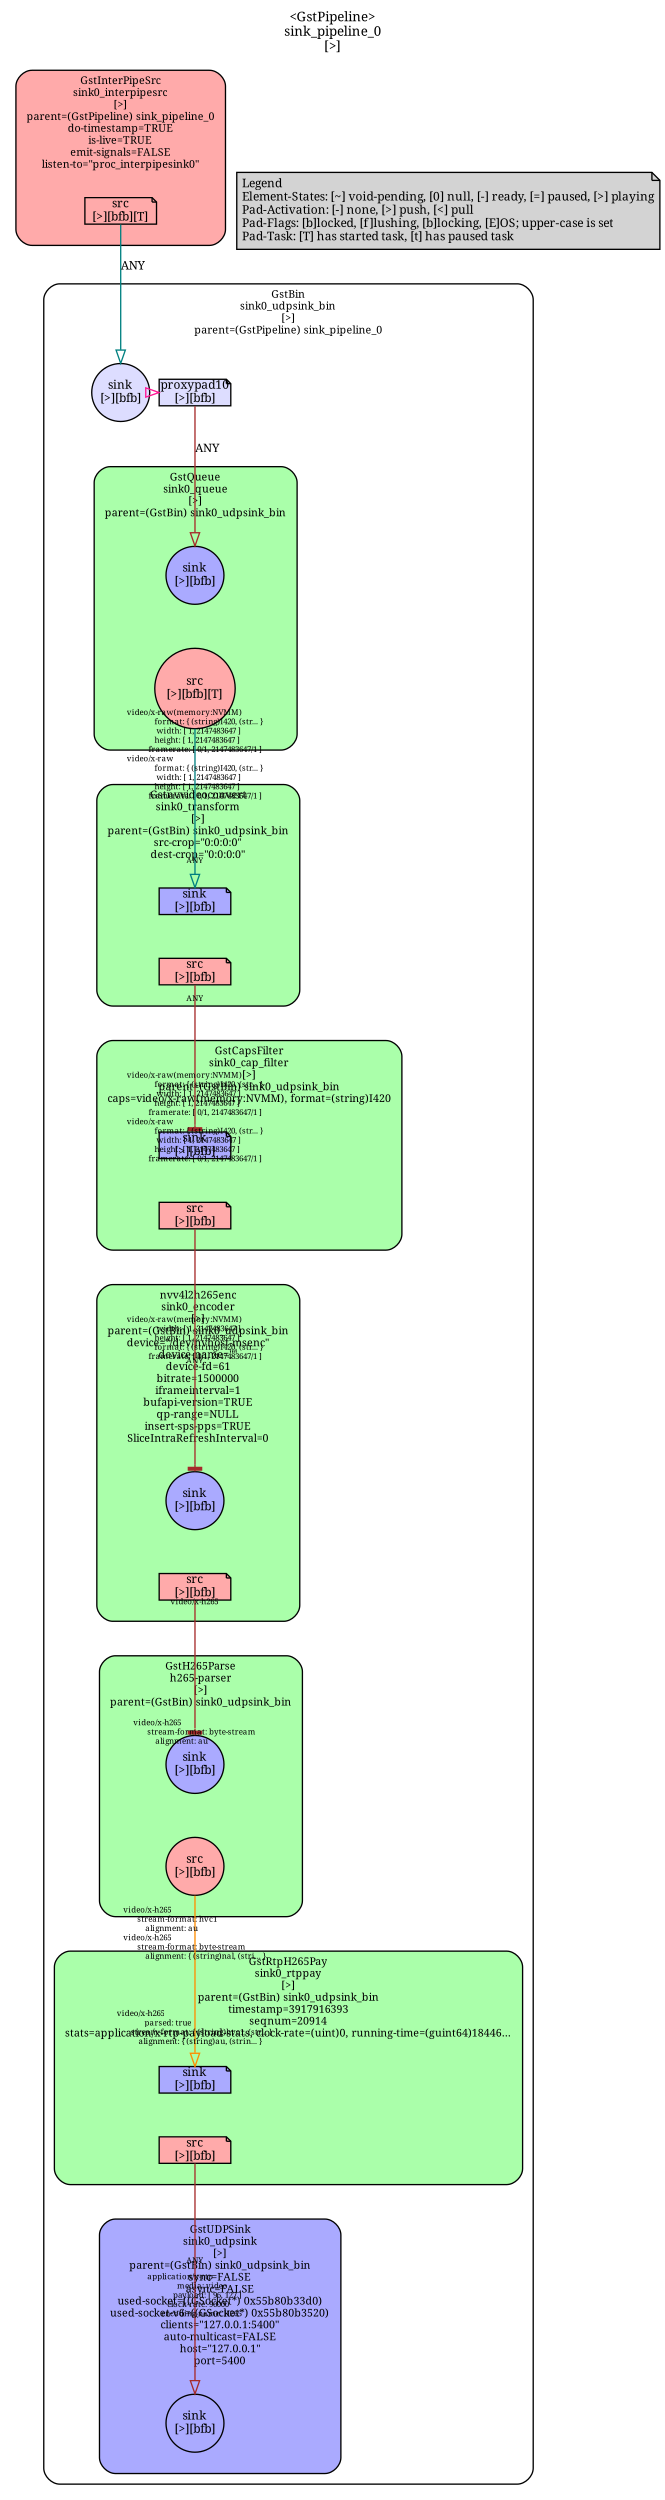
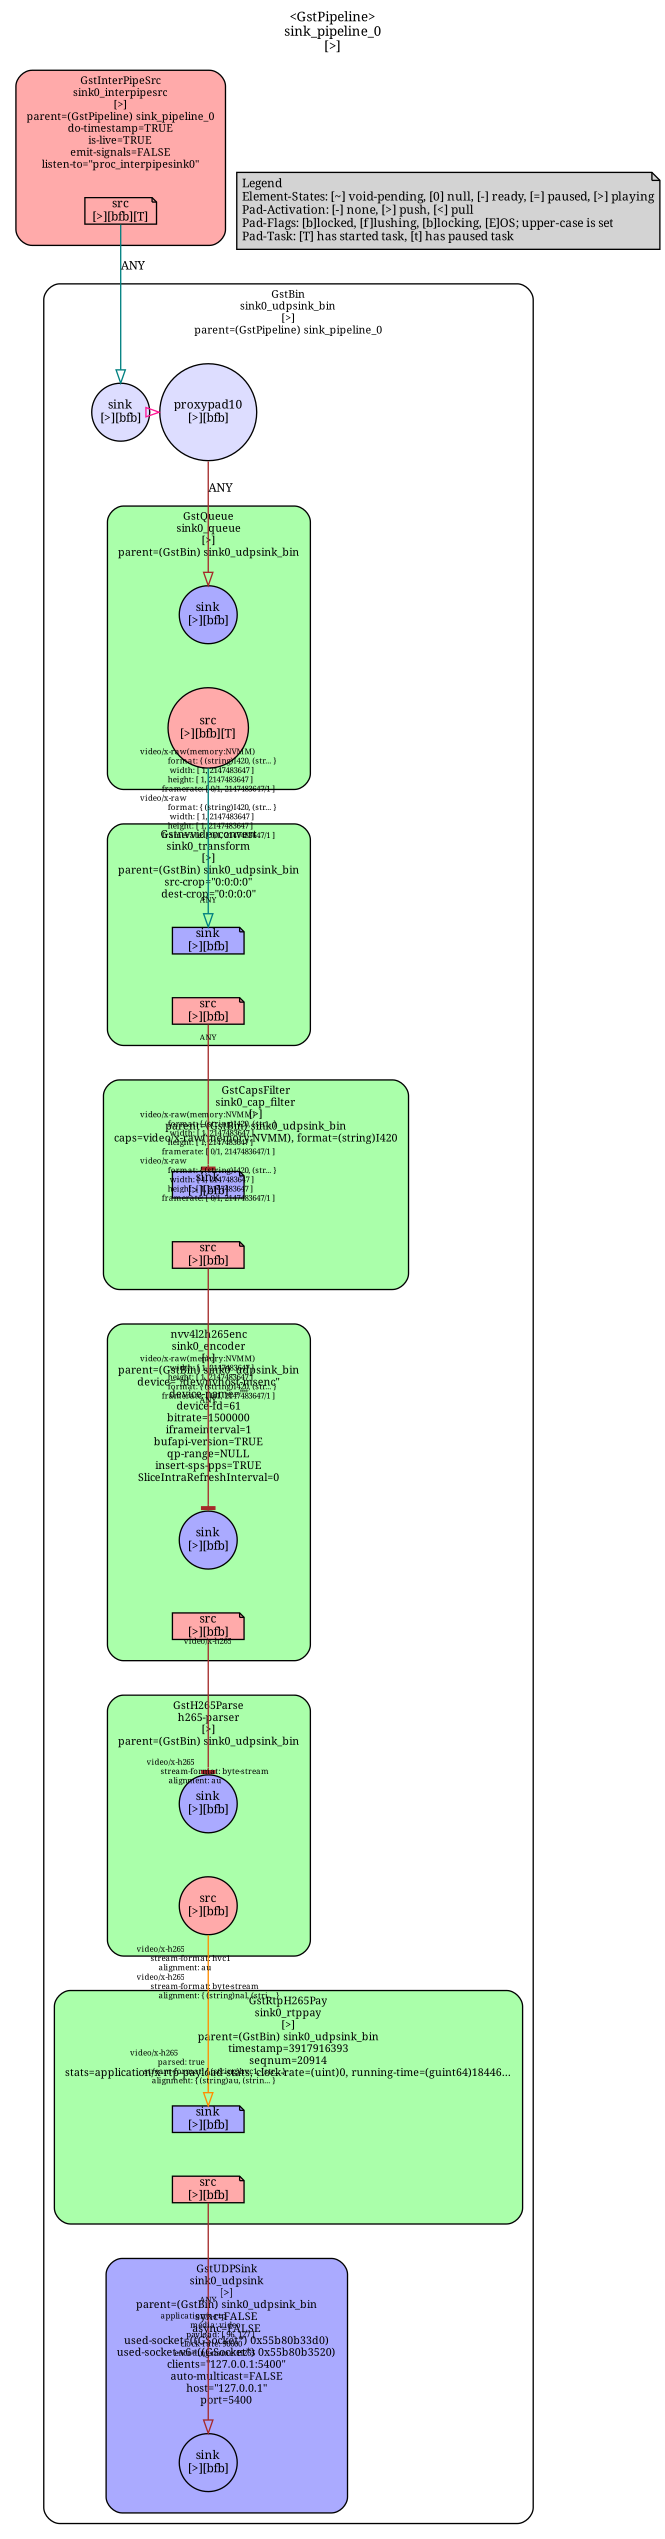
node "proxypad10 [>][bfb]": shape note -> circle
